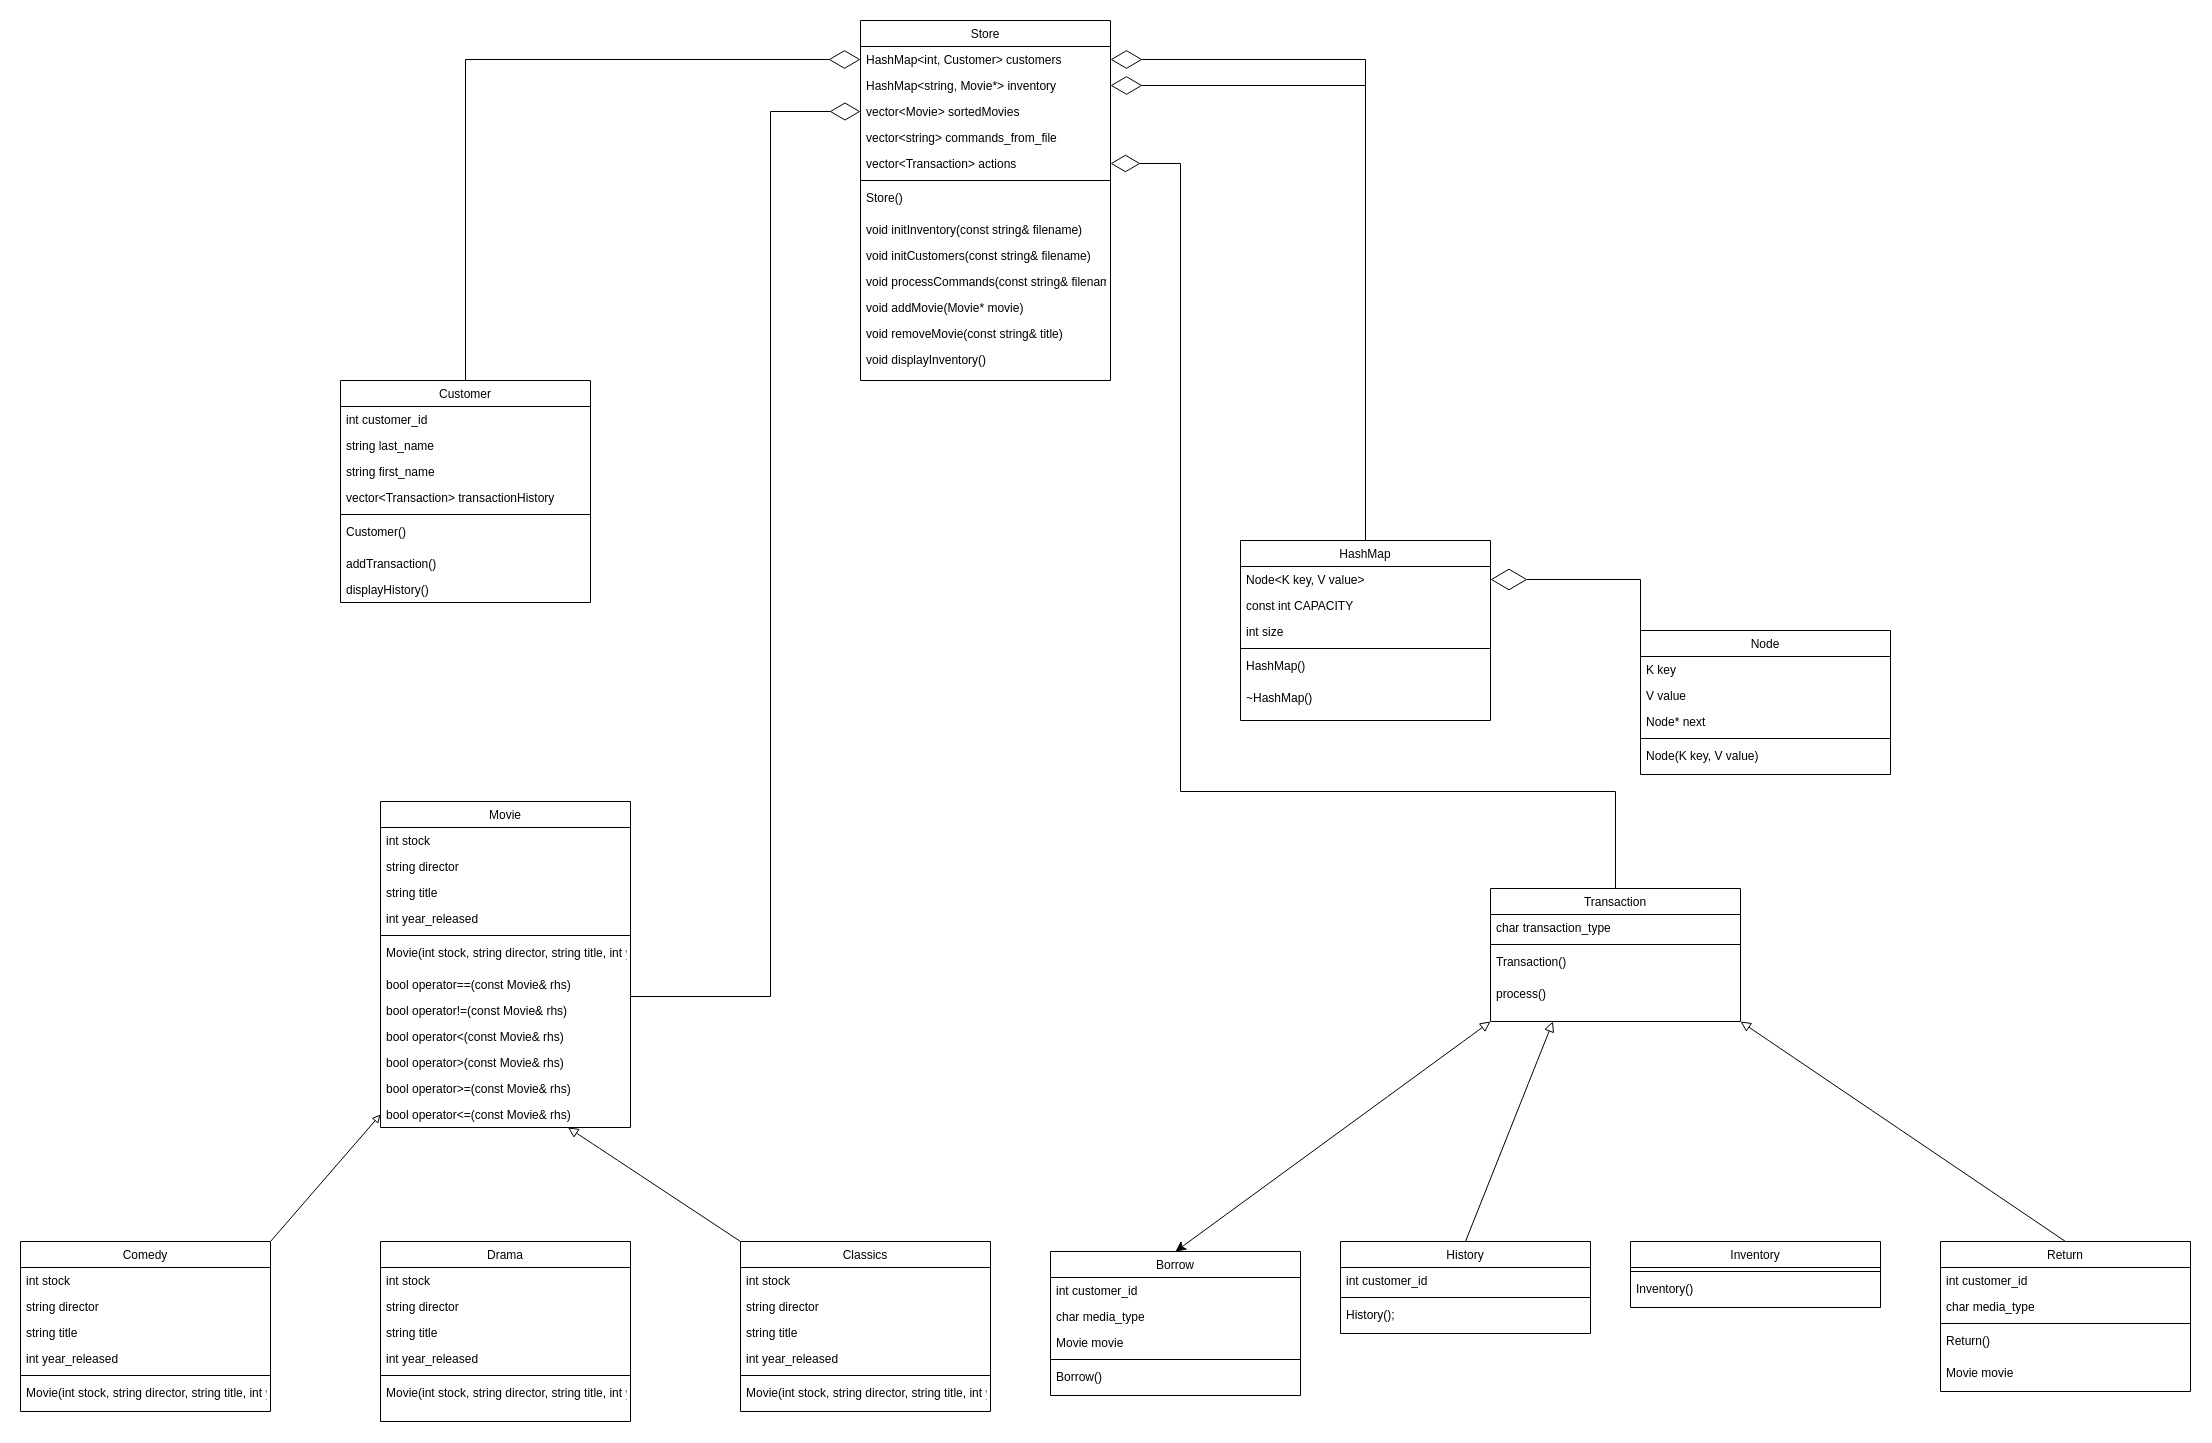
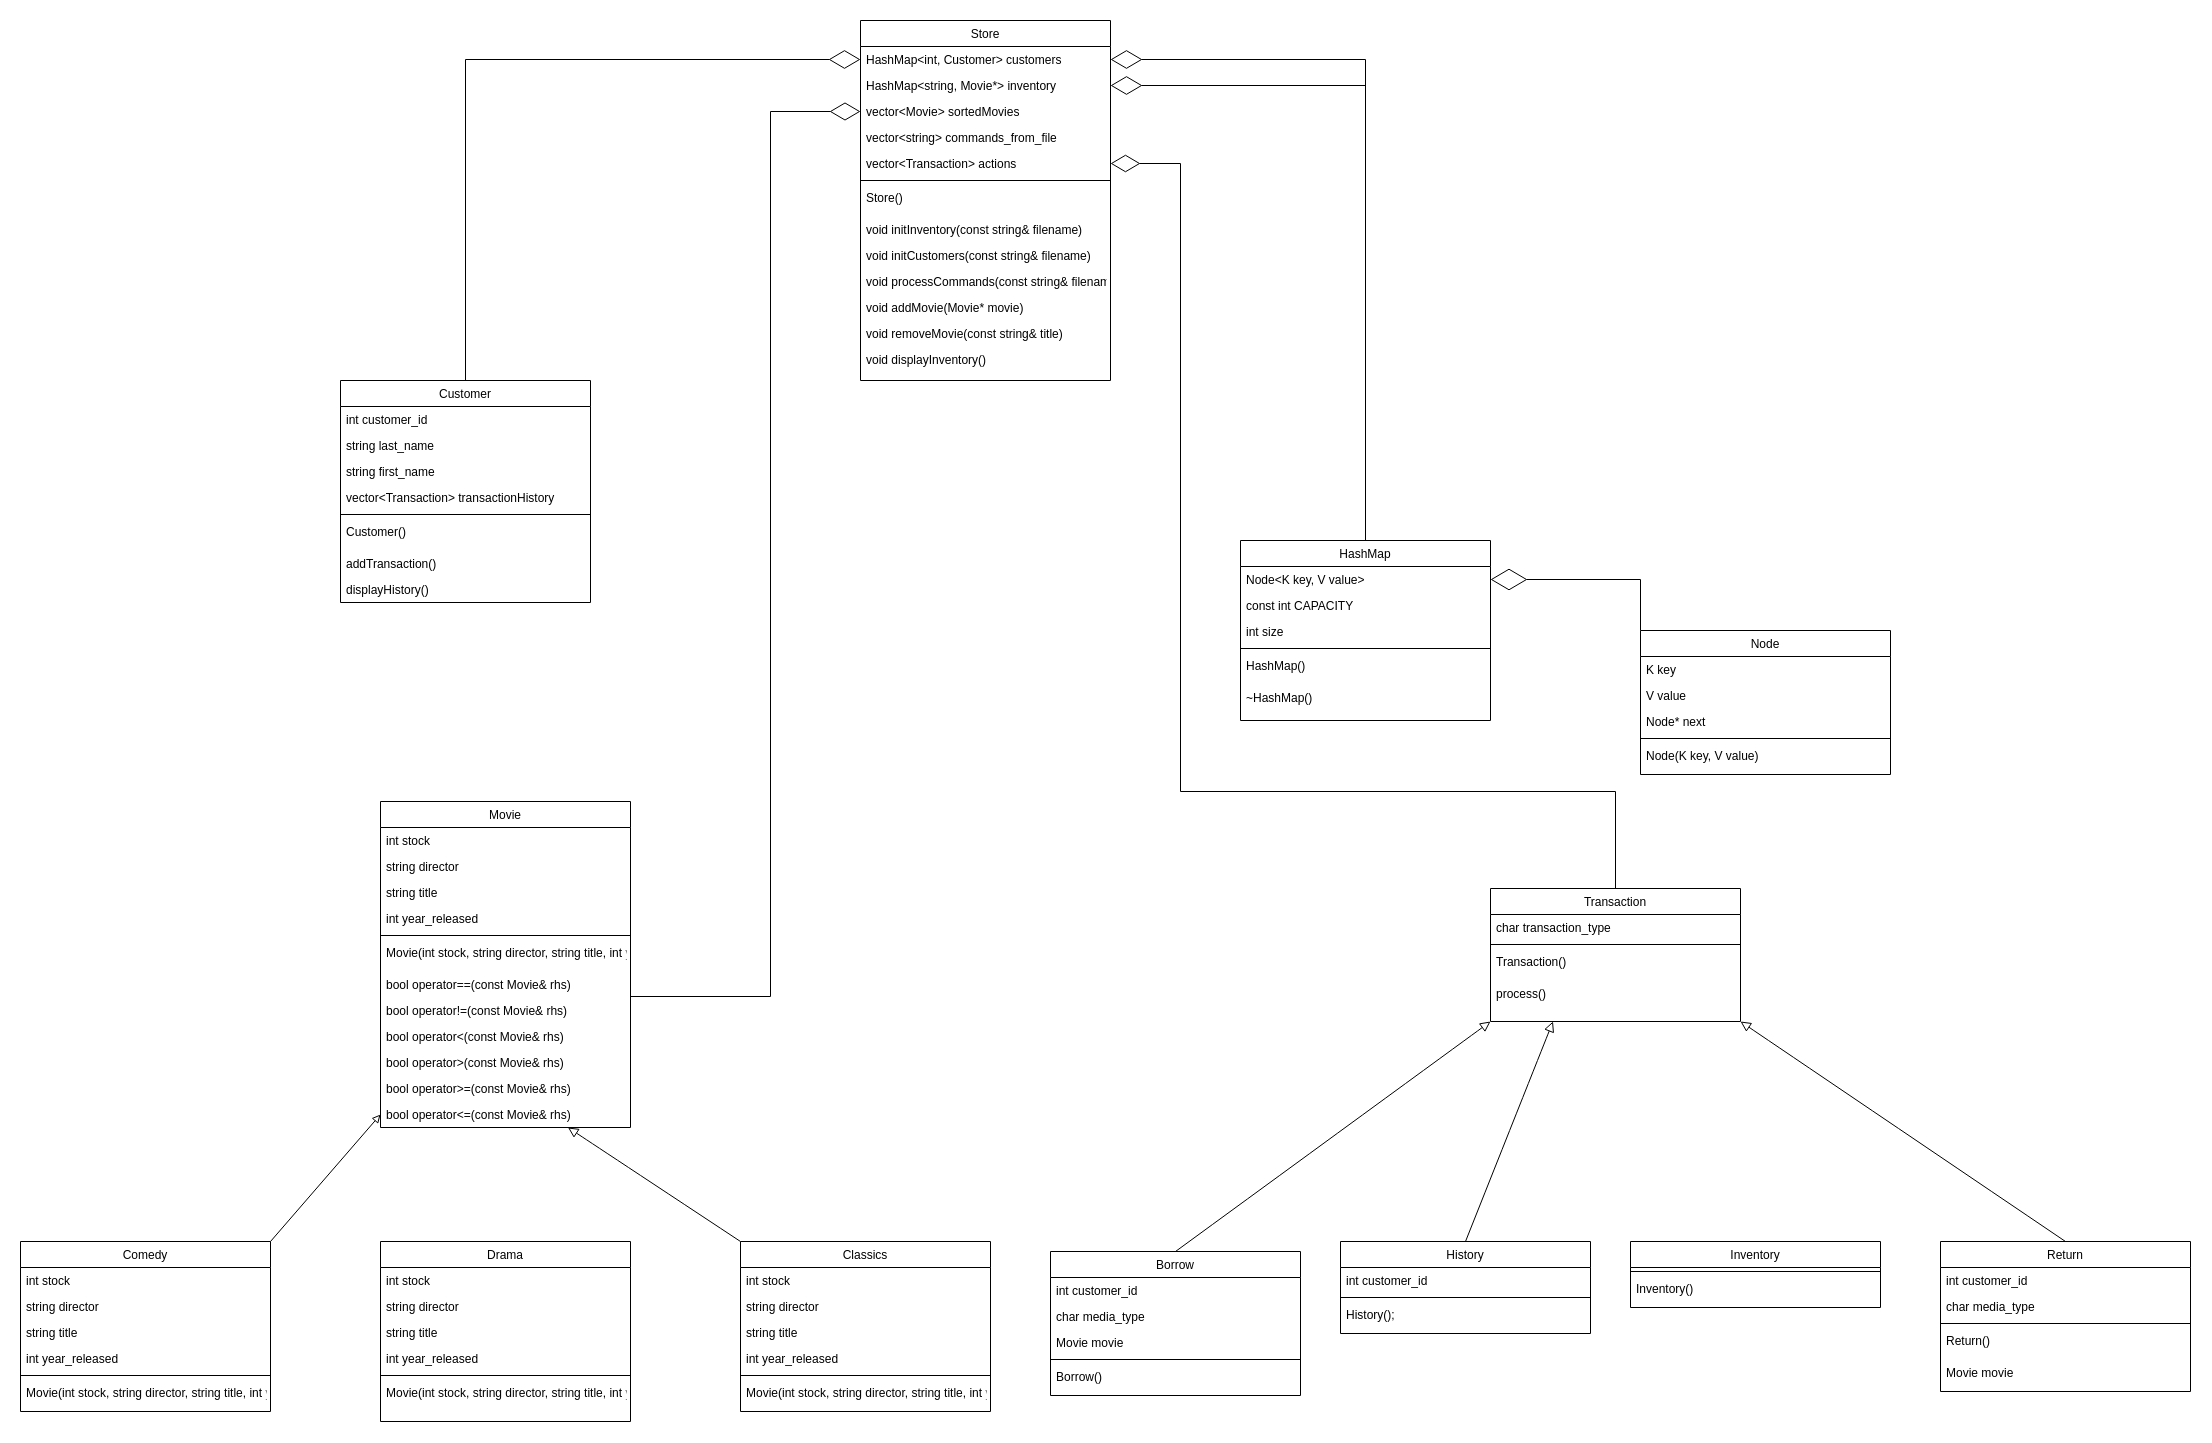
edge "Transaction" -- "Borrow": arrowhead classic -> none
